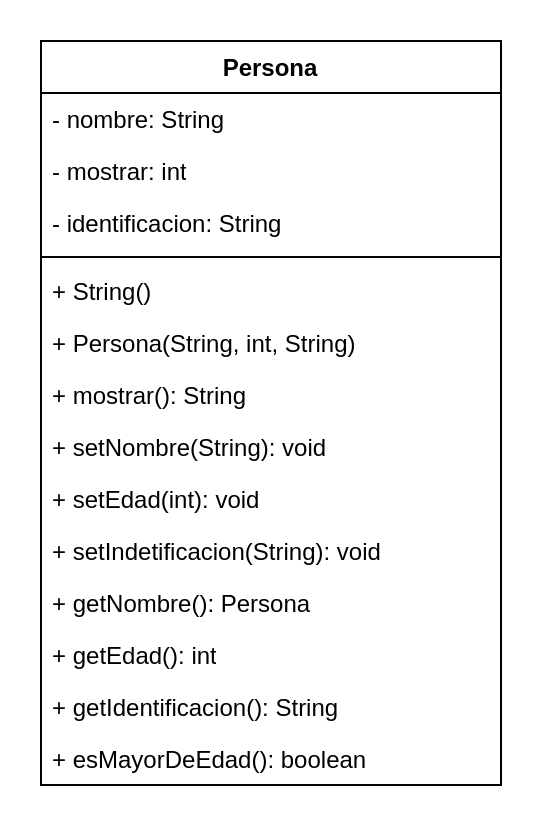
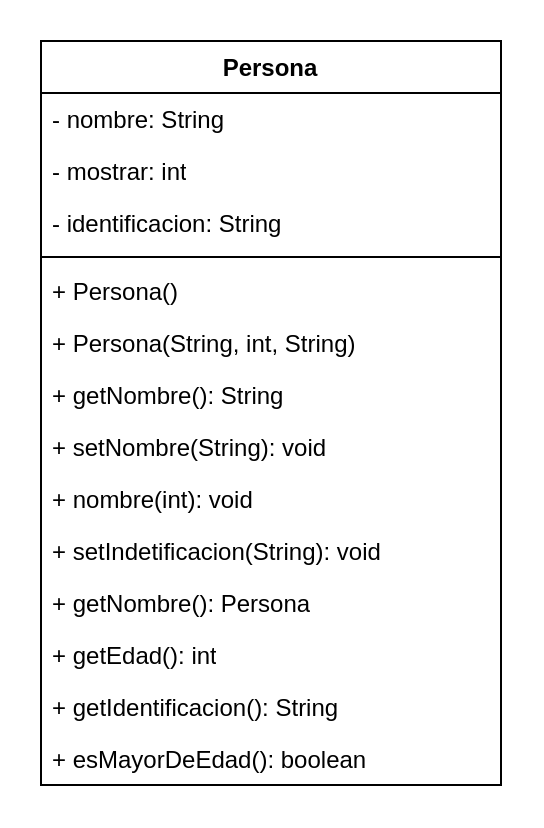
node "+ String()": label "+ String()" -> "+ Persona()"
node "+ mostrar(): String": label "+ mostrar(): String" -> "+ getNombre(): String"
node "+ setEdad(int): void": label "+ setEdad(int): void" -> "+ nombre(int): void"
